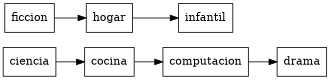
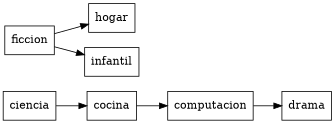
edge "hogar" -> "infantil": now "ficcion" -> "infantil"
